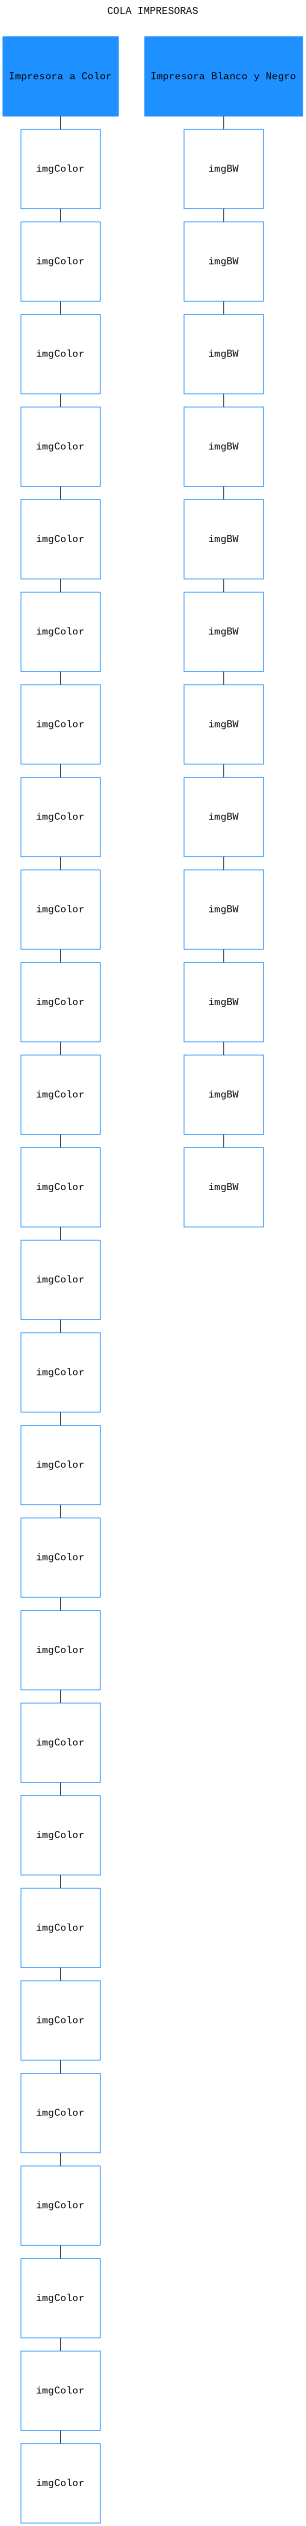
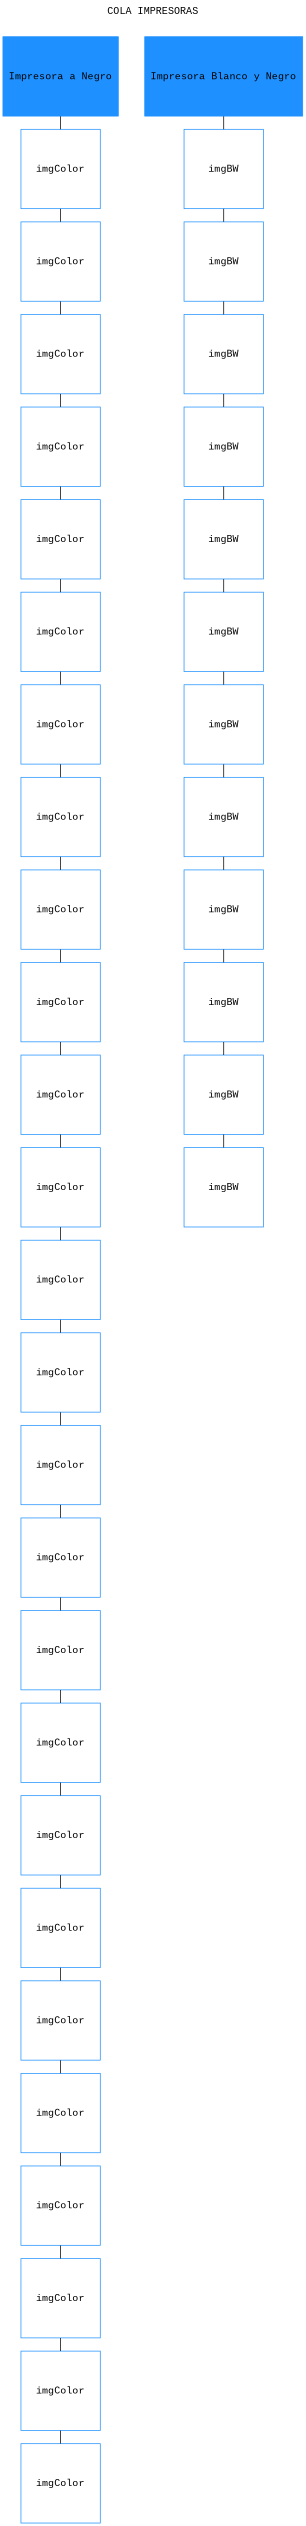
node "Impresora a Color": label "Impresora a Color" -> "Impresora a Negro"
